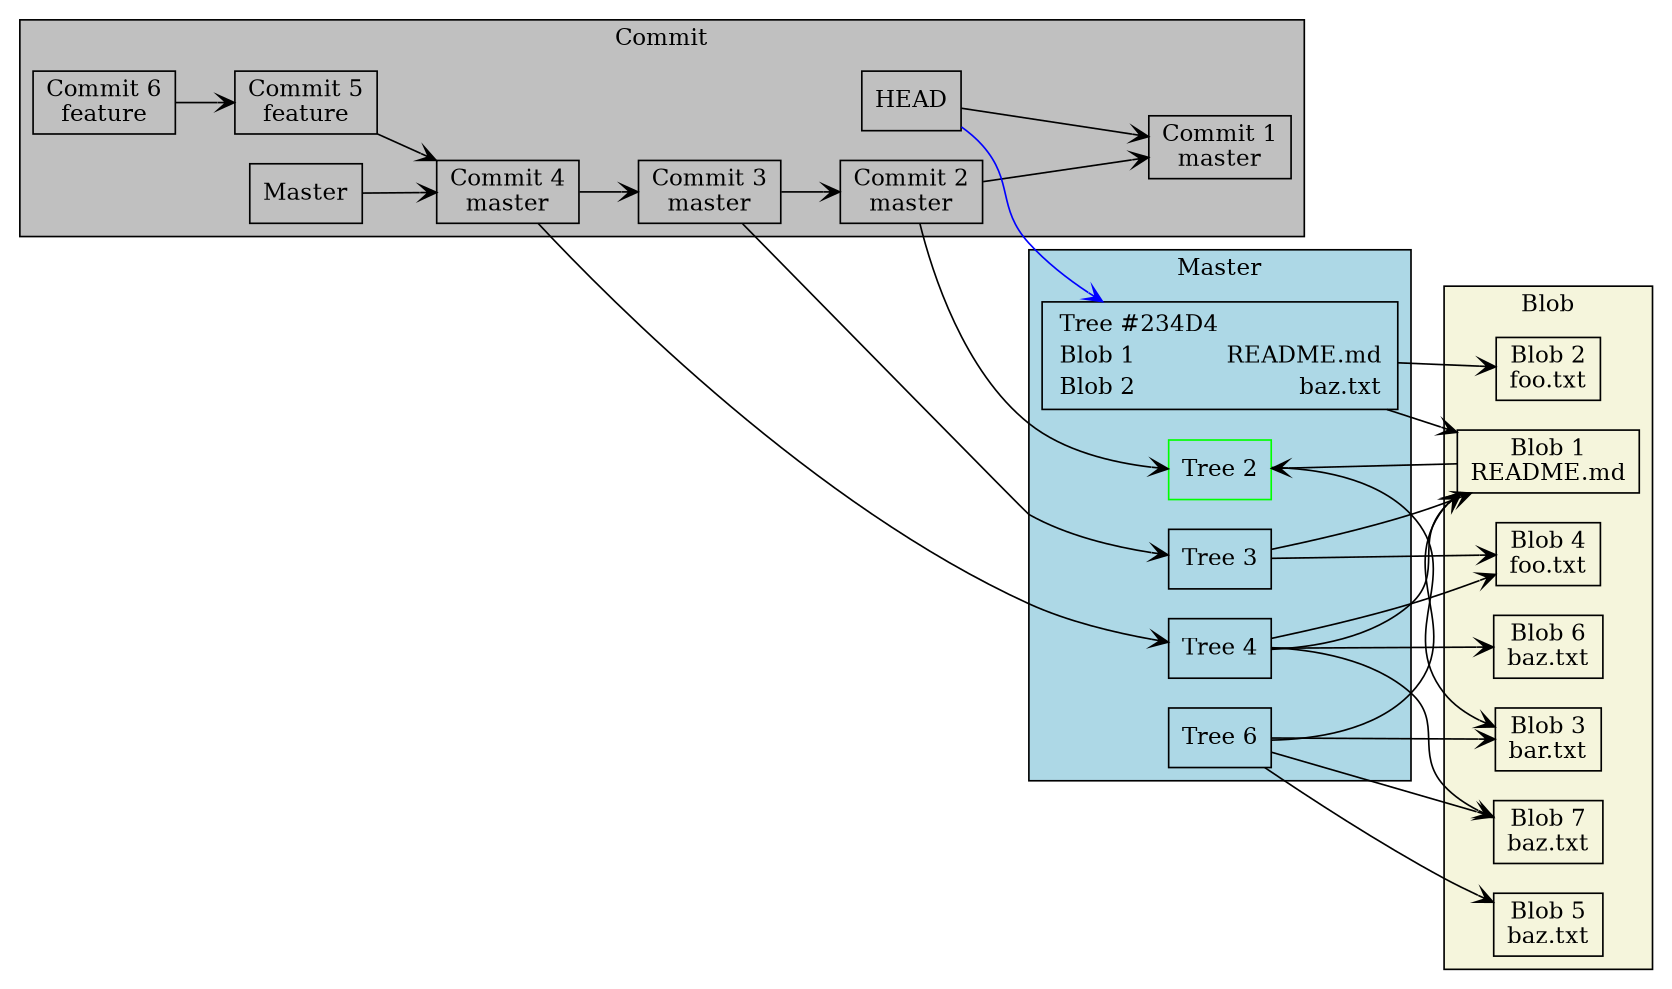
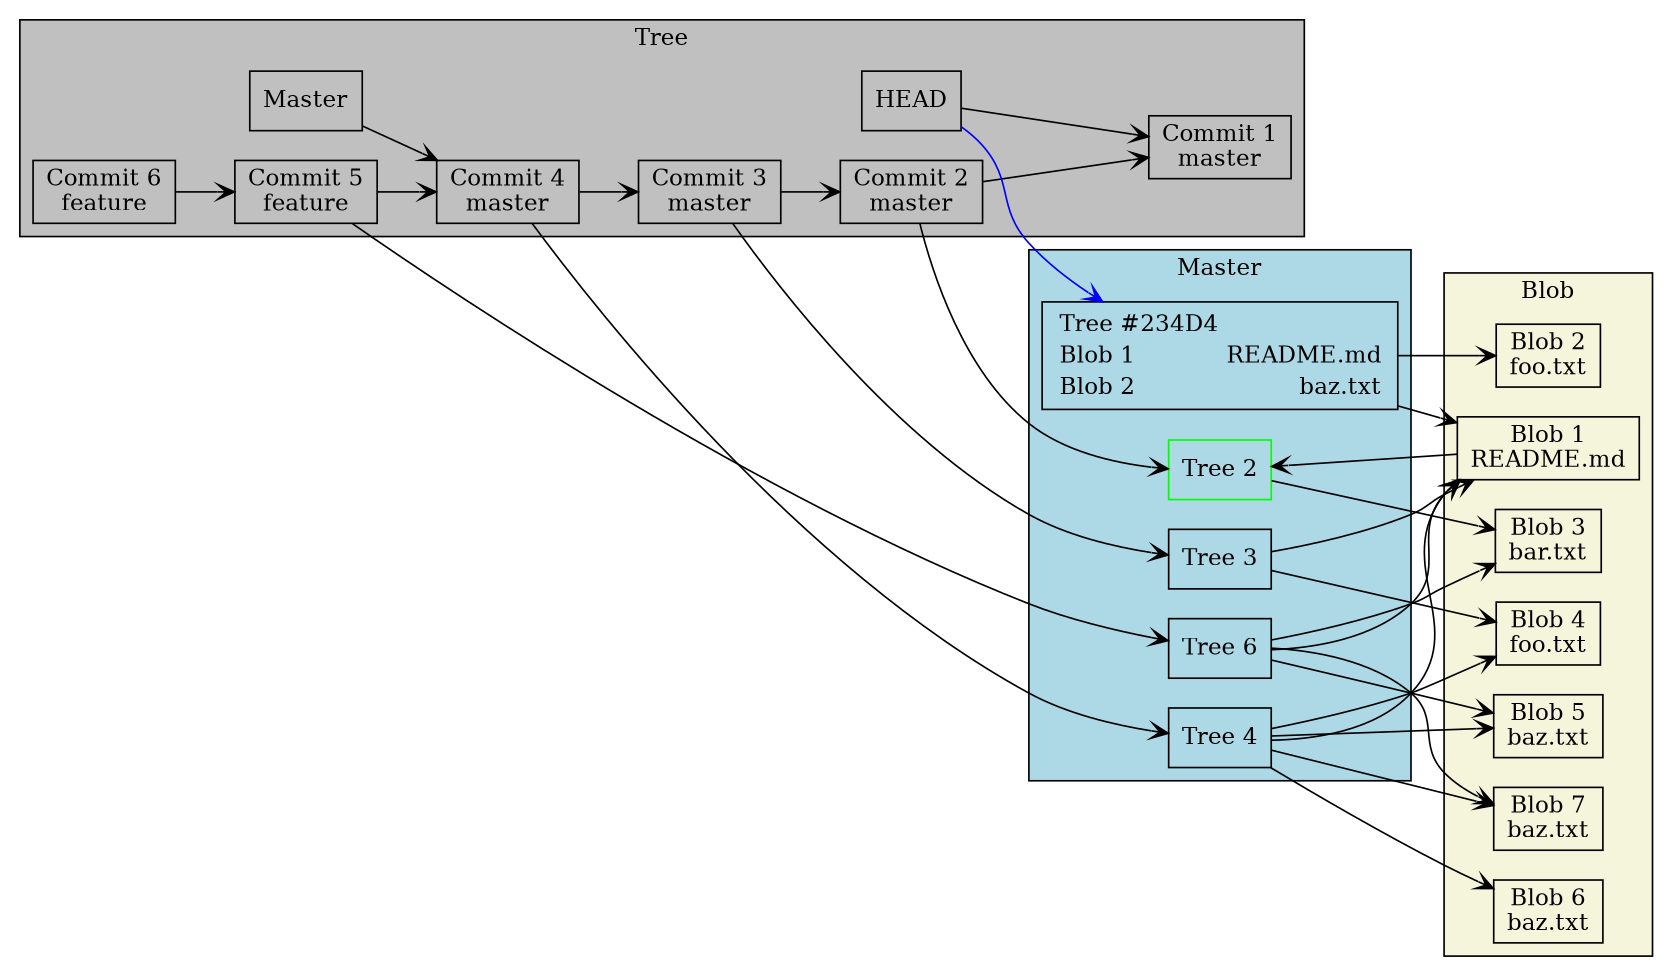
cluster "Commit": label "Commit" -> "Tree"
edge "Commit 5 feature" -> "Tree 6": added
edge "Tree 4" -> "Blob 5 baz.txt": added
